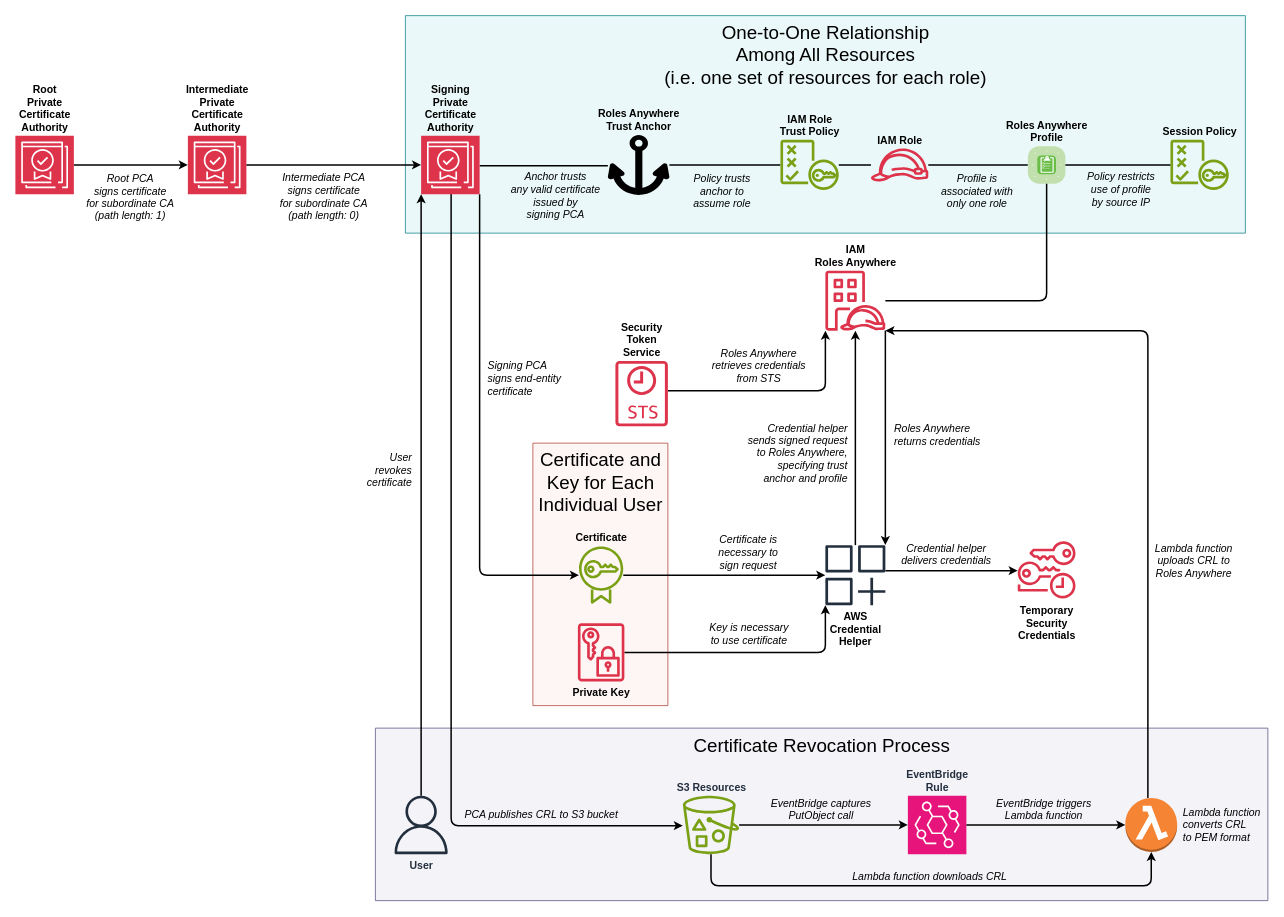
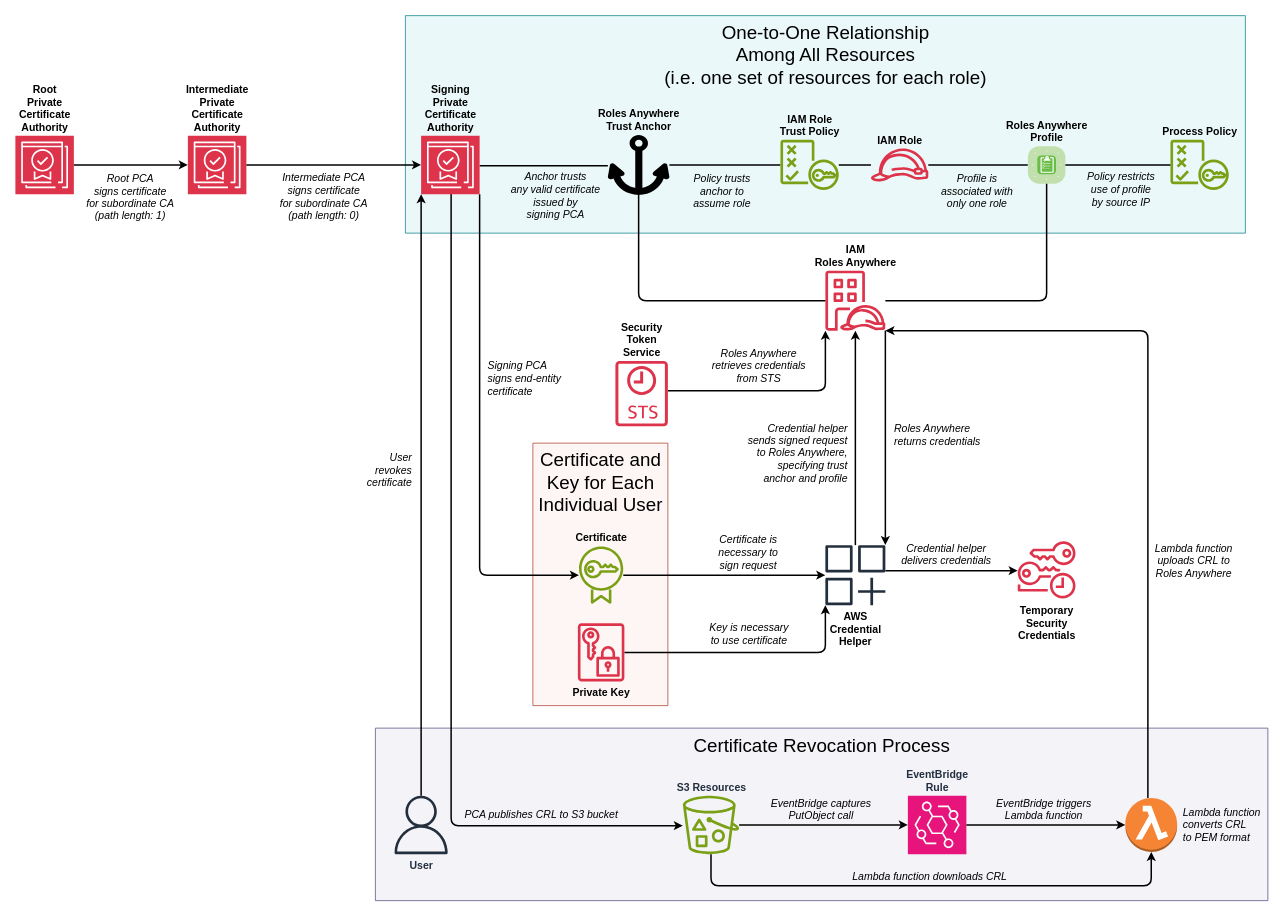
node "Session Policy": label "Session Policy" -> "Process Policy"
edge "Roles Anywhere Trust Anchor" -- "IAM Roles Anywhere": added
